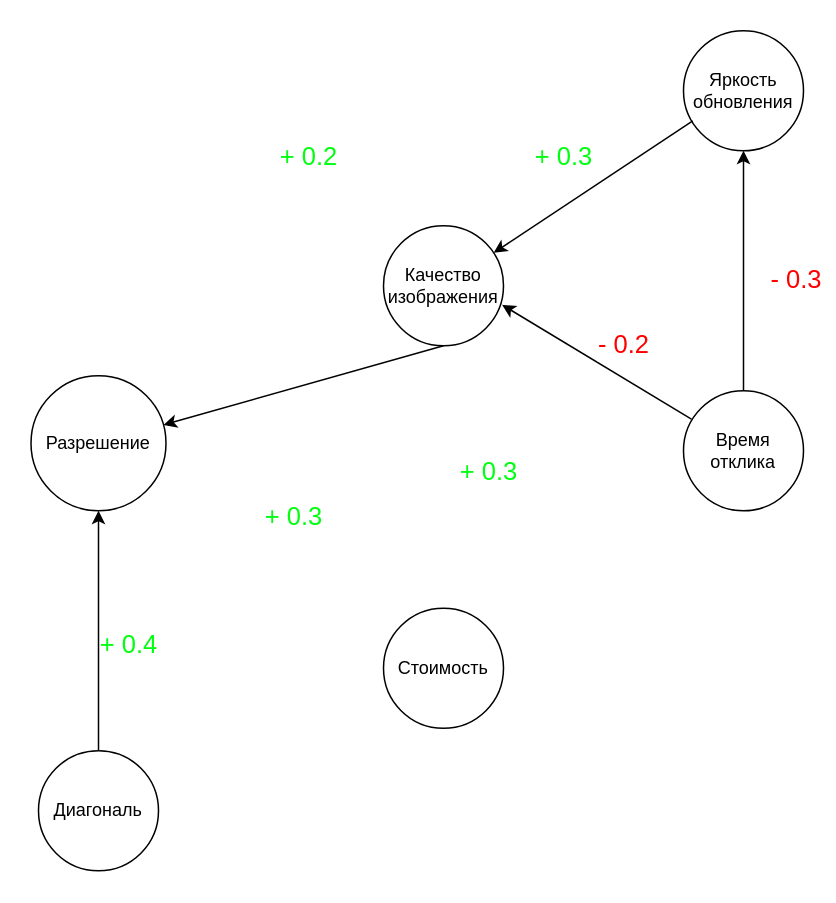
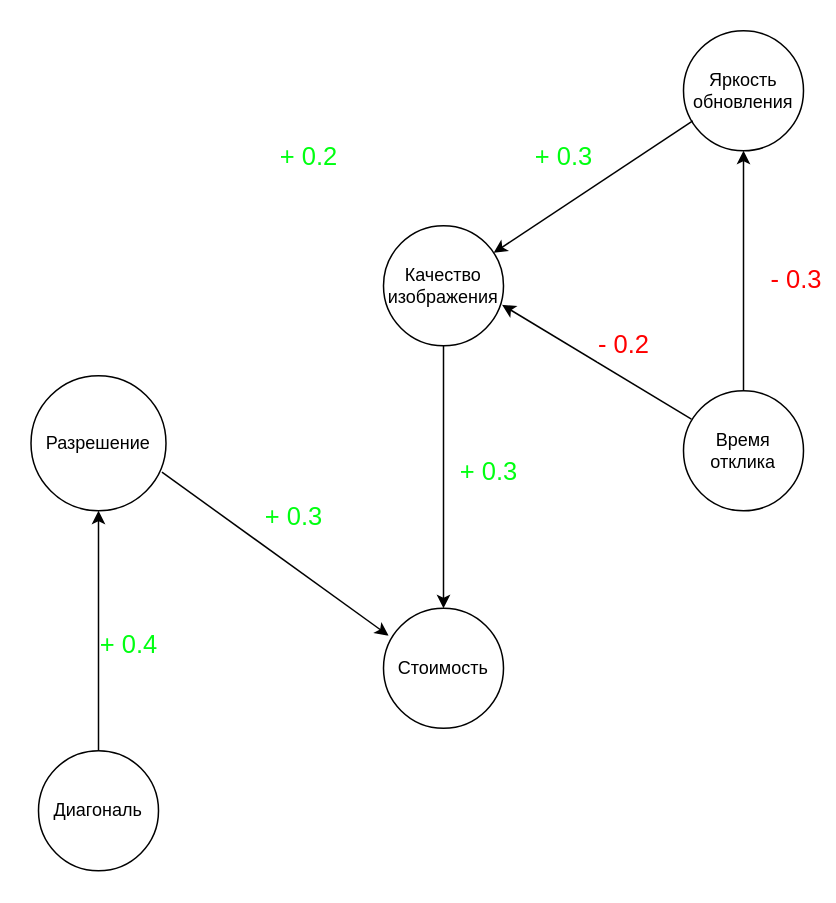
edge "Качество изображения" -> "Разрешение": now "Качество изображения" -> "Стоимость"
edge "Разрешение" -> "Стоимость": added
